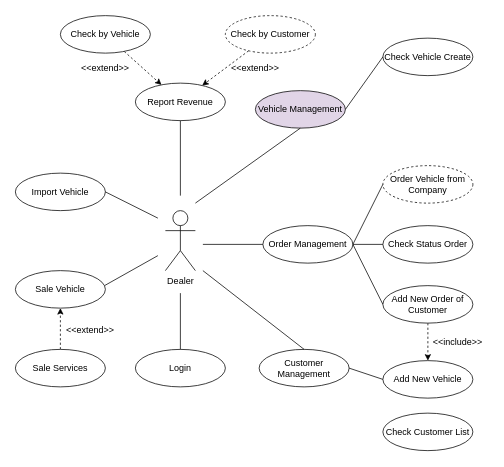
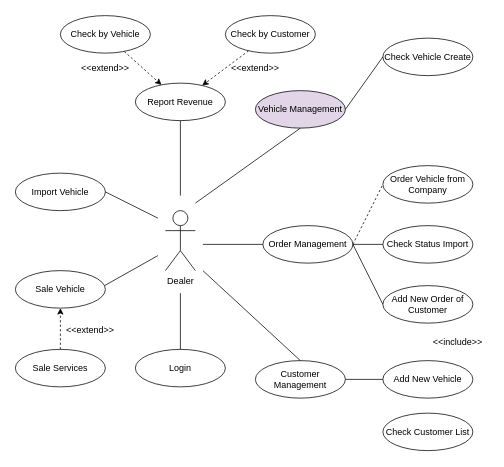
node "Check by Customer": style dashed -> solid
node "Order Vehicle from Company": style dashed -> solid
edge "Order Vehicle from Company" -- "Order Management": style solid -> dashed
node "Check Status Order": label "Check Status Order" -> "Check Status Import"
edge "Add New Order of Customer" -> "Add New Vehicle": removed
node "Customer Management": moved (304, 368) -> (300, 379)
